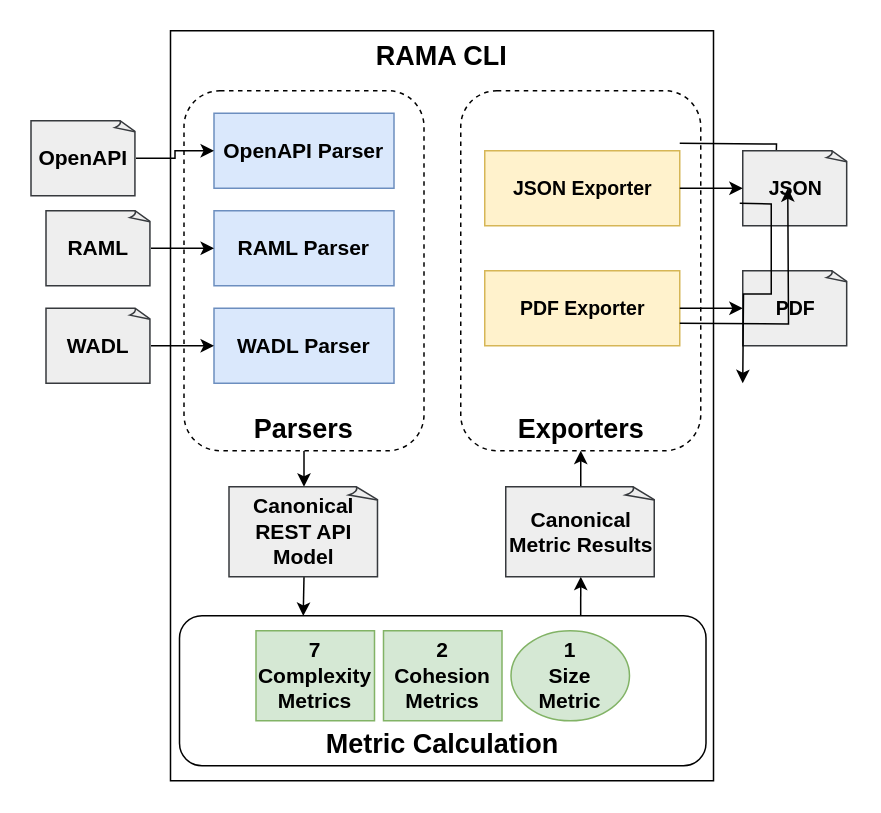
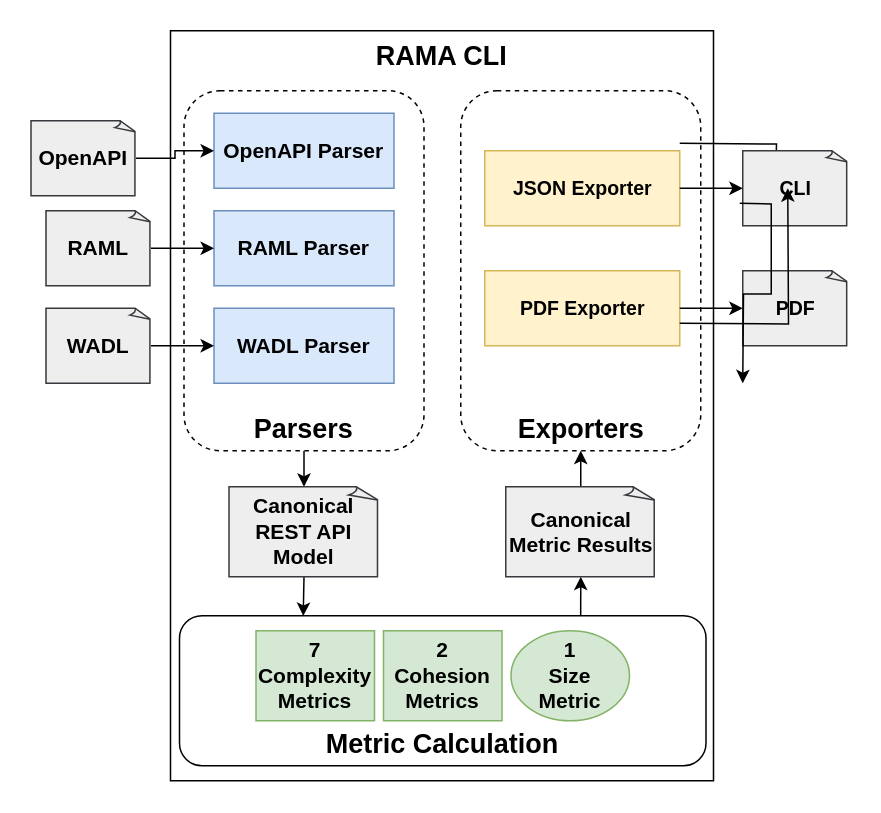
node "JSON": label "JSON" -> "CLI"
